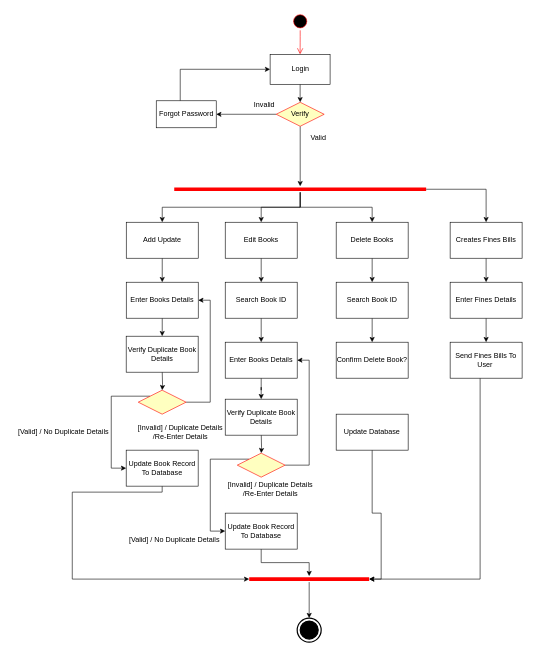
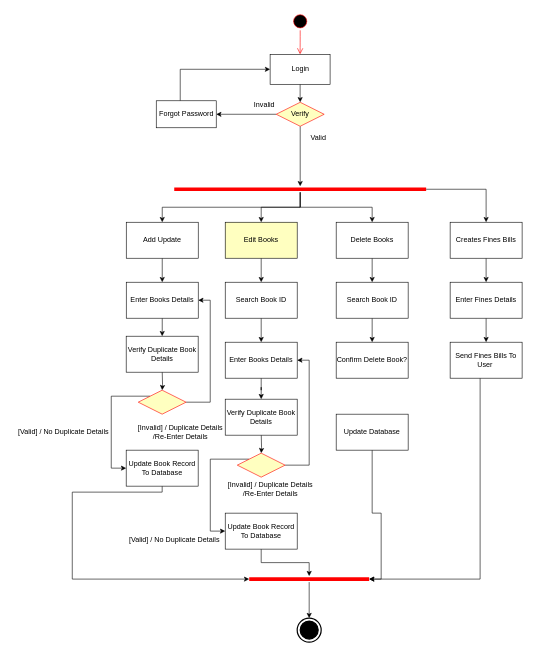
node "Edit Books": fillcolor #ffffff -> #ffffc0
